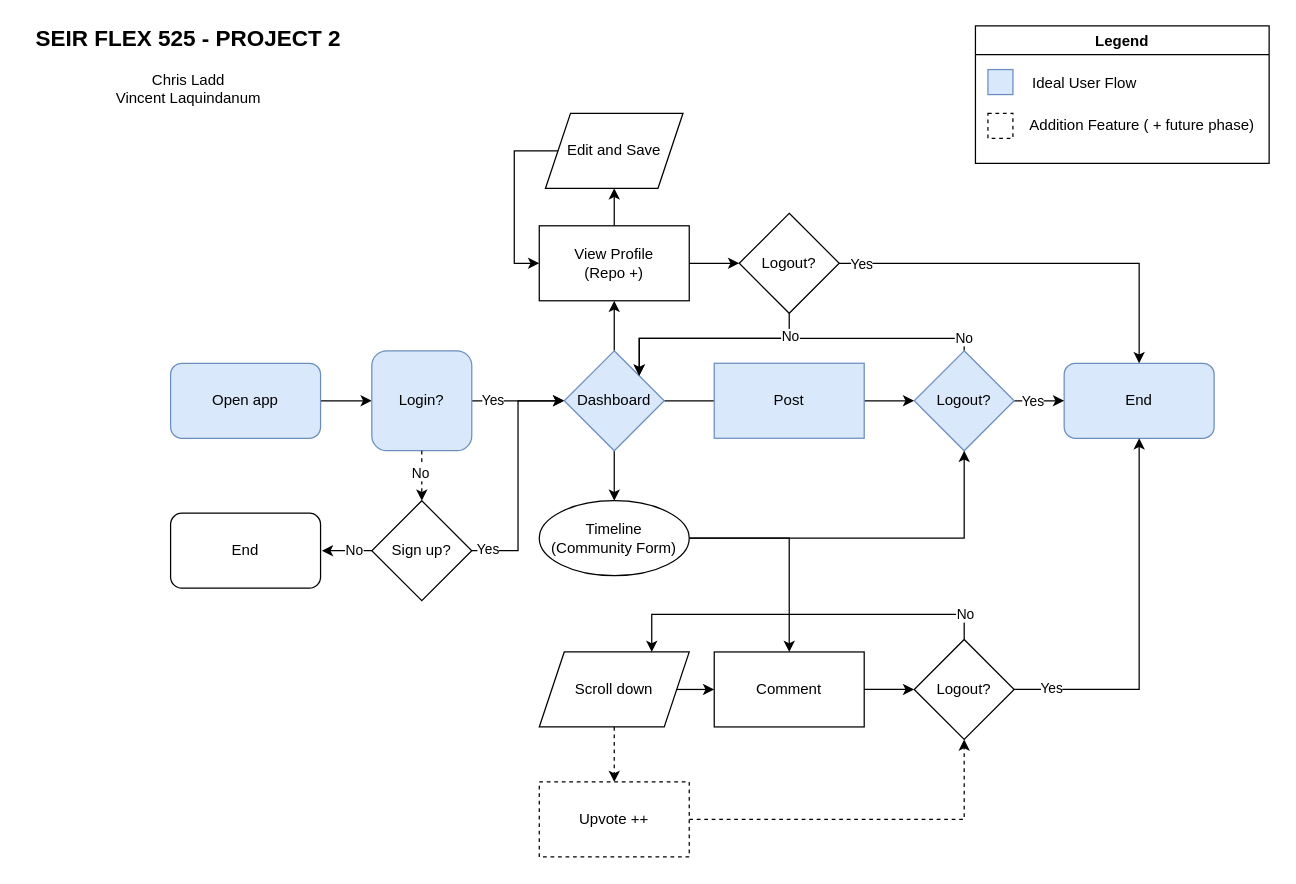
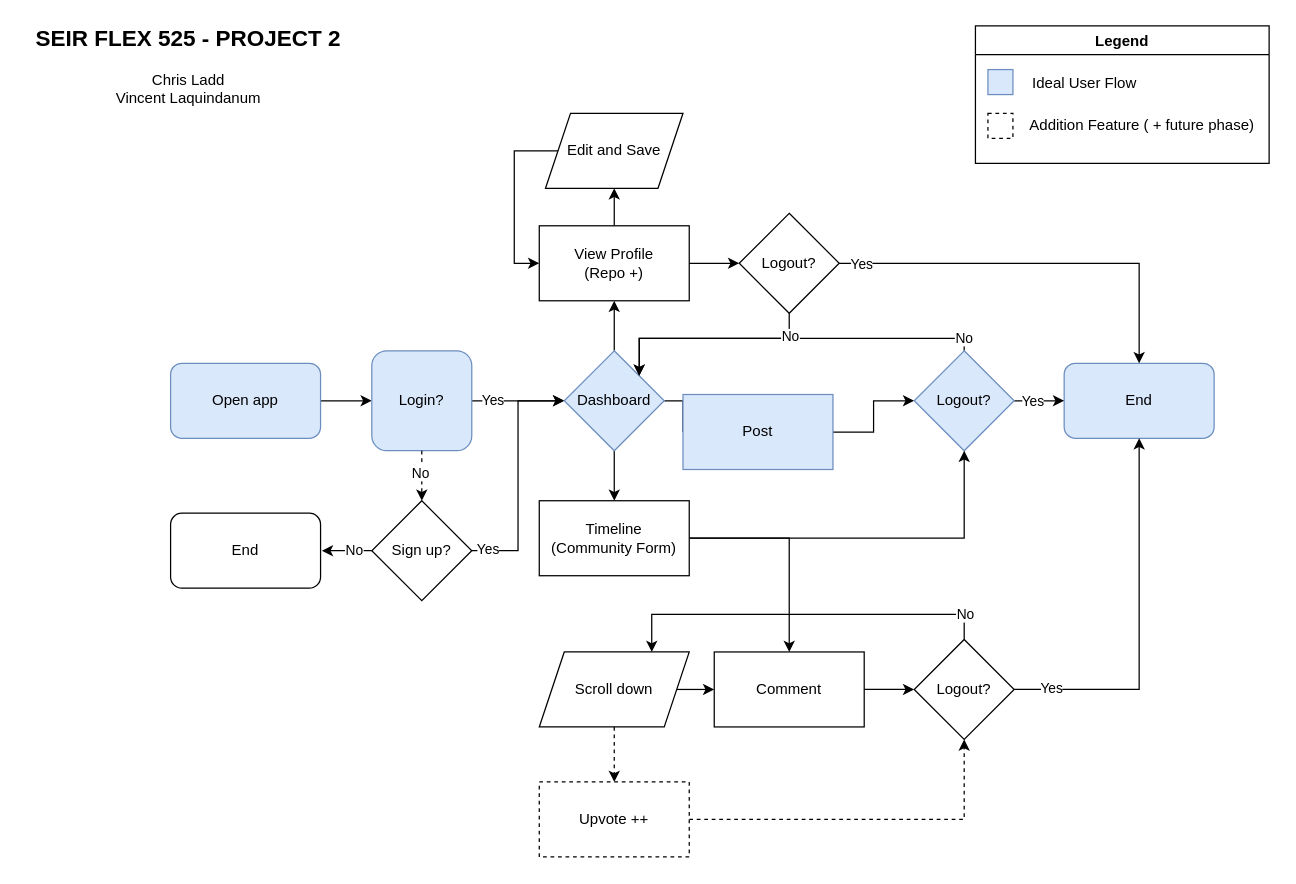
node "Post": moved (789, 401) -> (758, 432)
node "Timeline (Community Form)": shape ellipse -> rectangle
